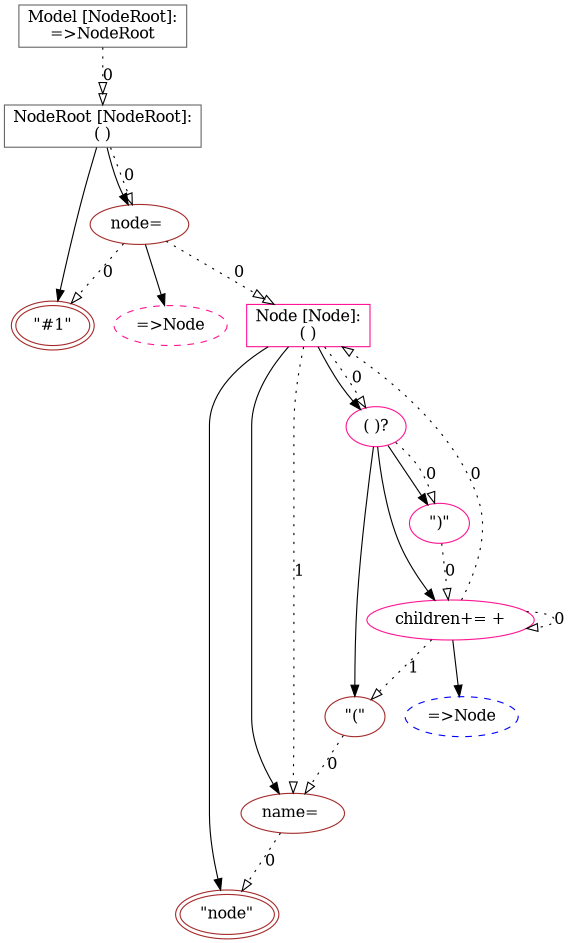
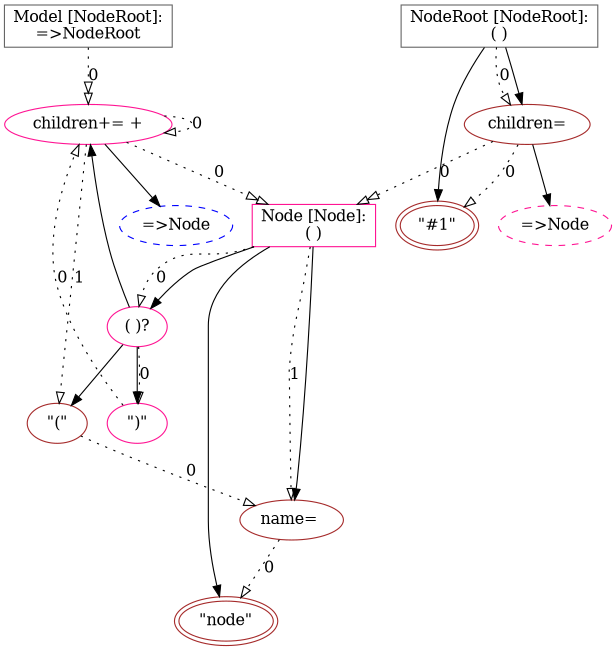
edge "Model [NodeRoot]: =>NodeRoot" -> "NodeRoot [NodeRoot]: ( )": now "Model [NodeRoot]: =>NodeRoot" -> "children+= +"
node "node=": label "node=" -> "children="
edge "children+= +" -> "Node [Node]: ( )": arrowhead onormal -> onormalonormal
